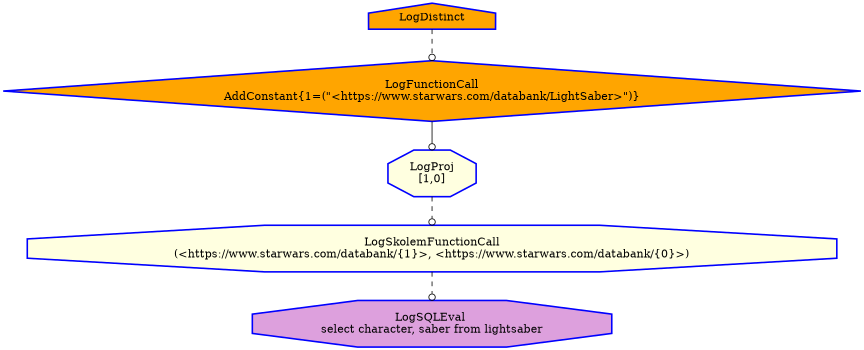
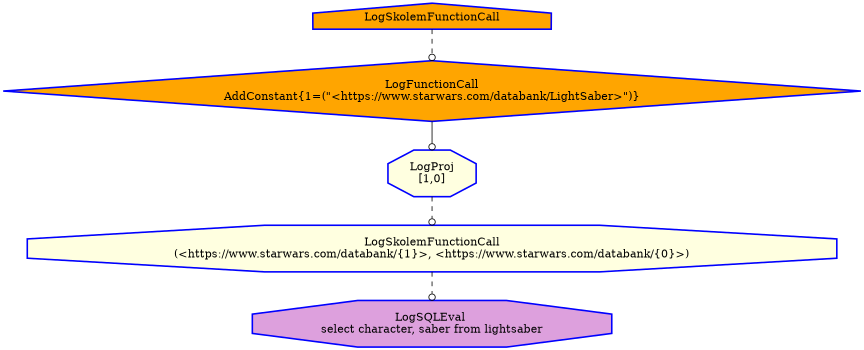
node "LogDistinct": label "LogDistinct" -> "LogSkolemFunctionCall"
